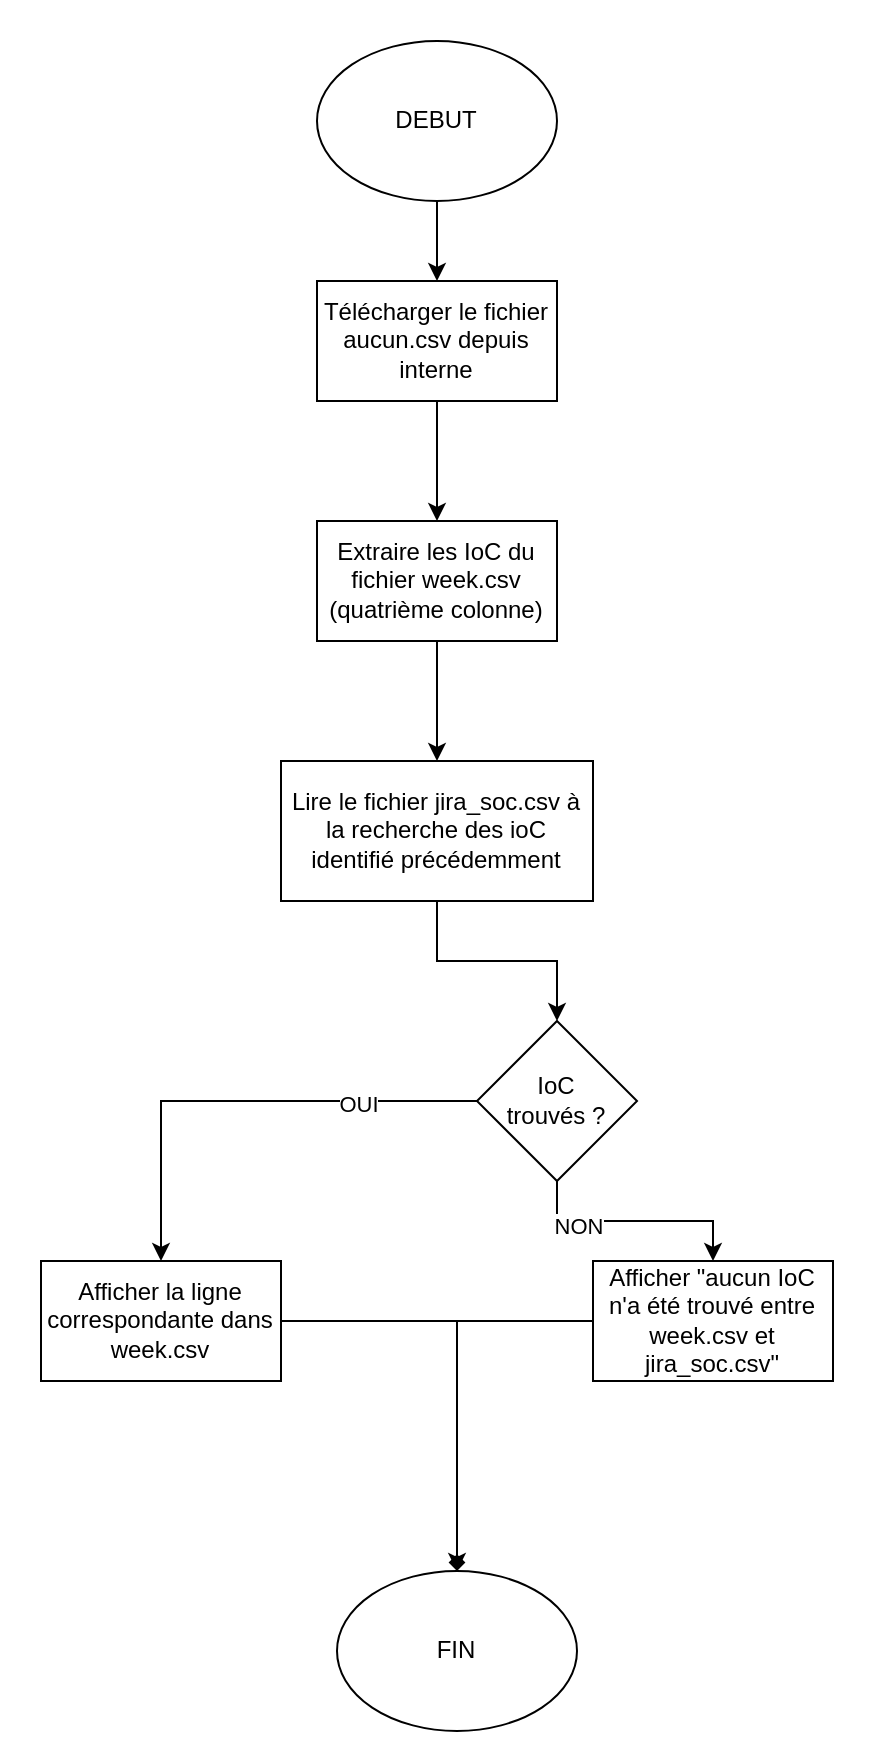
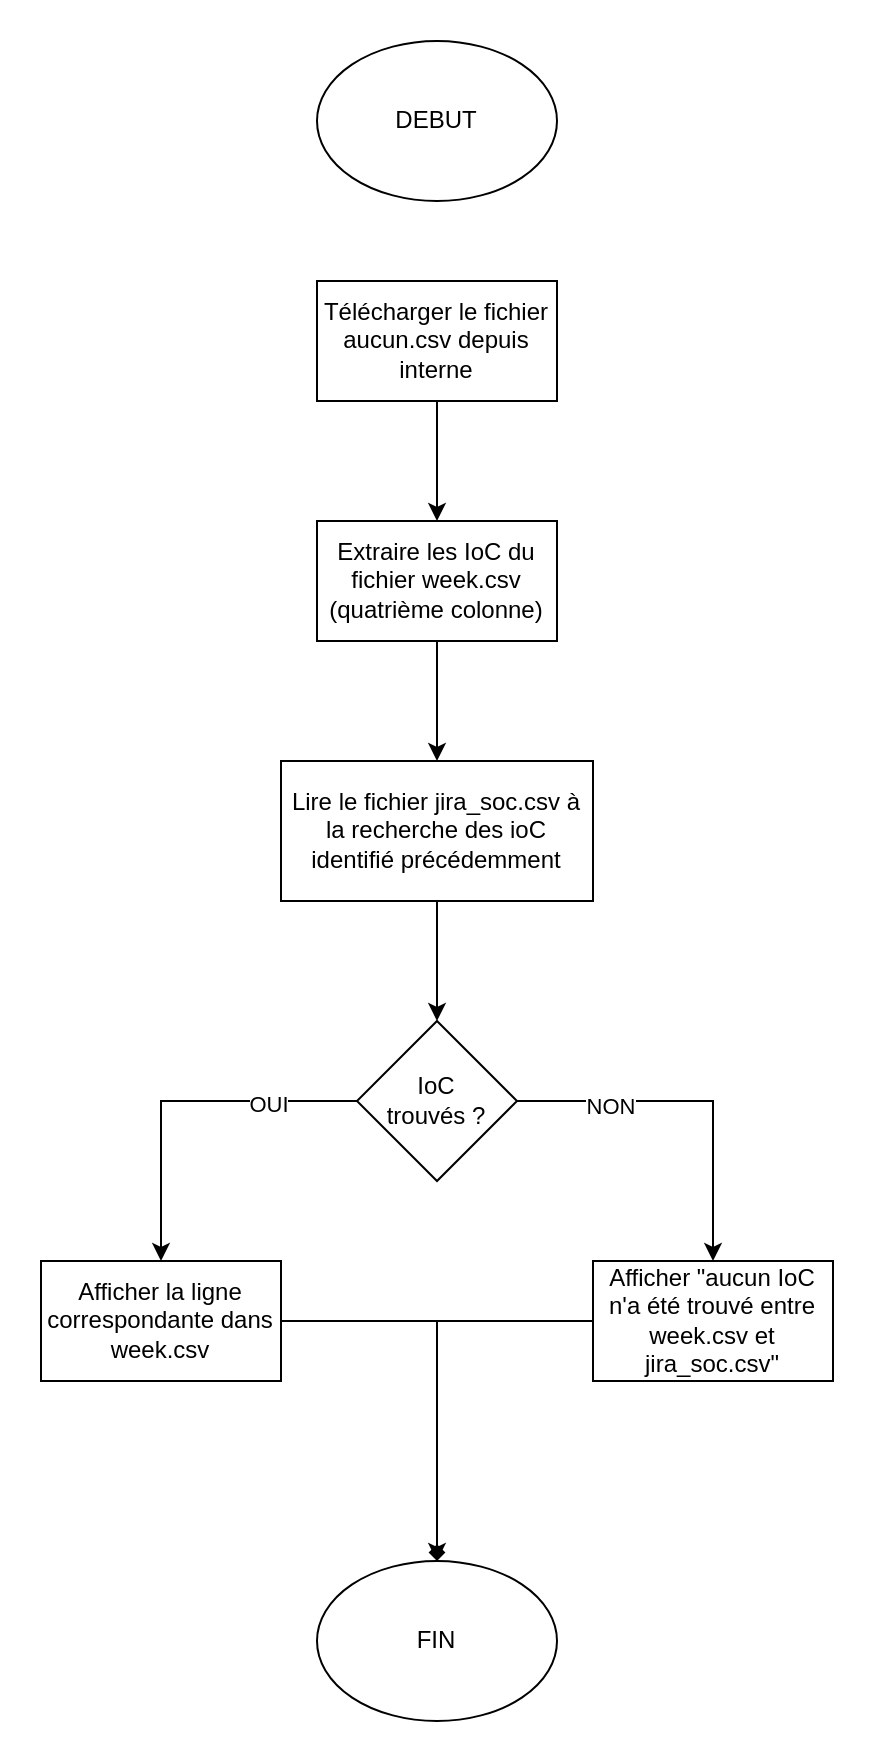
edge "DEBUT" -> "Télécharger le fichier aucun.csv depuis interne": removed
node "IoC trouvés ?": moved (557, 1101) -> (437, 1101)
node "FIN": moved (457, 1651) -> (437, 1641)
